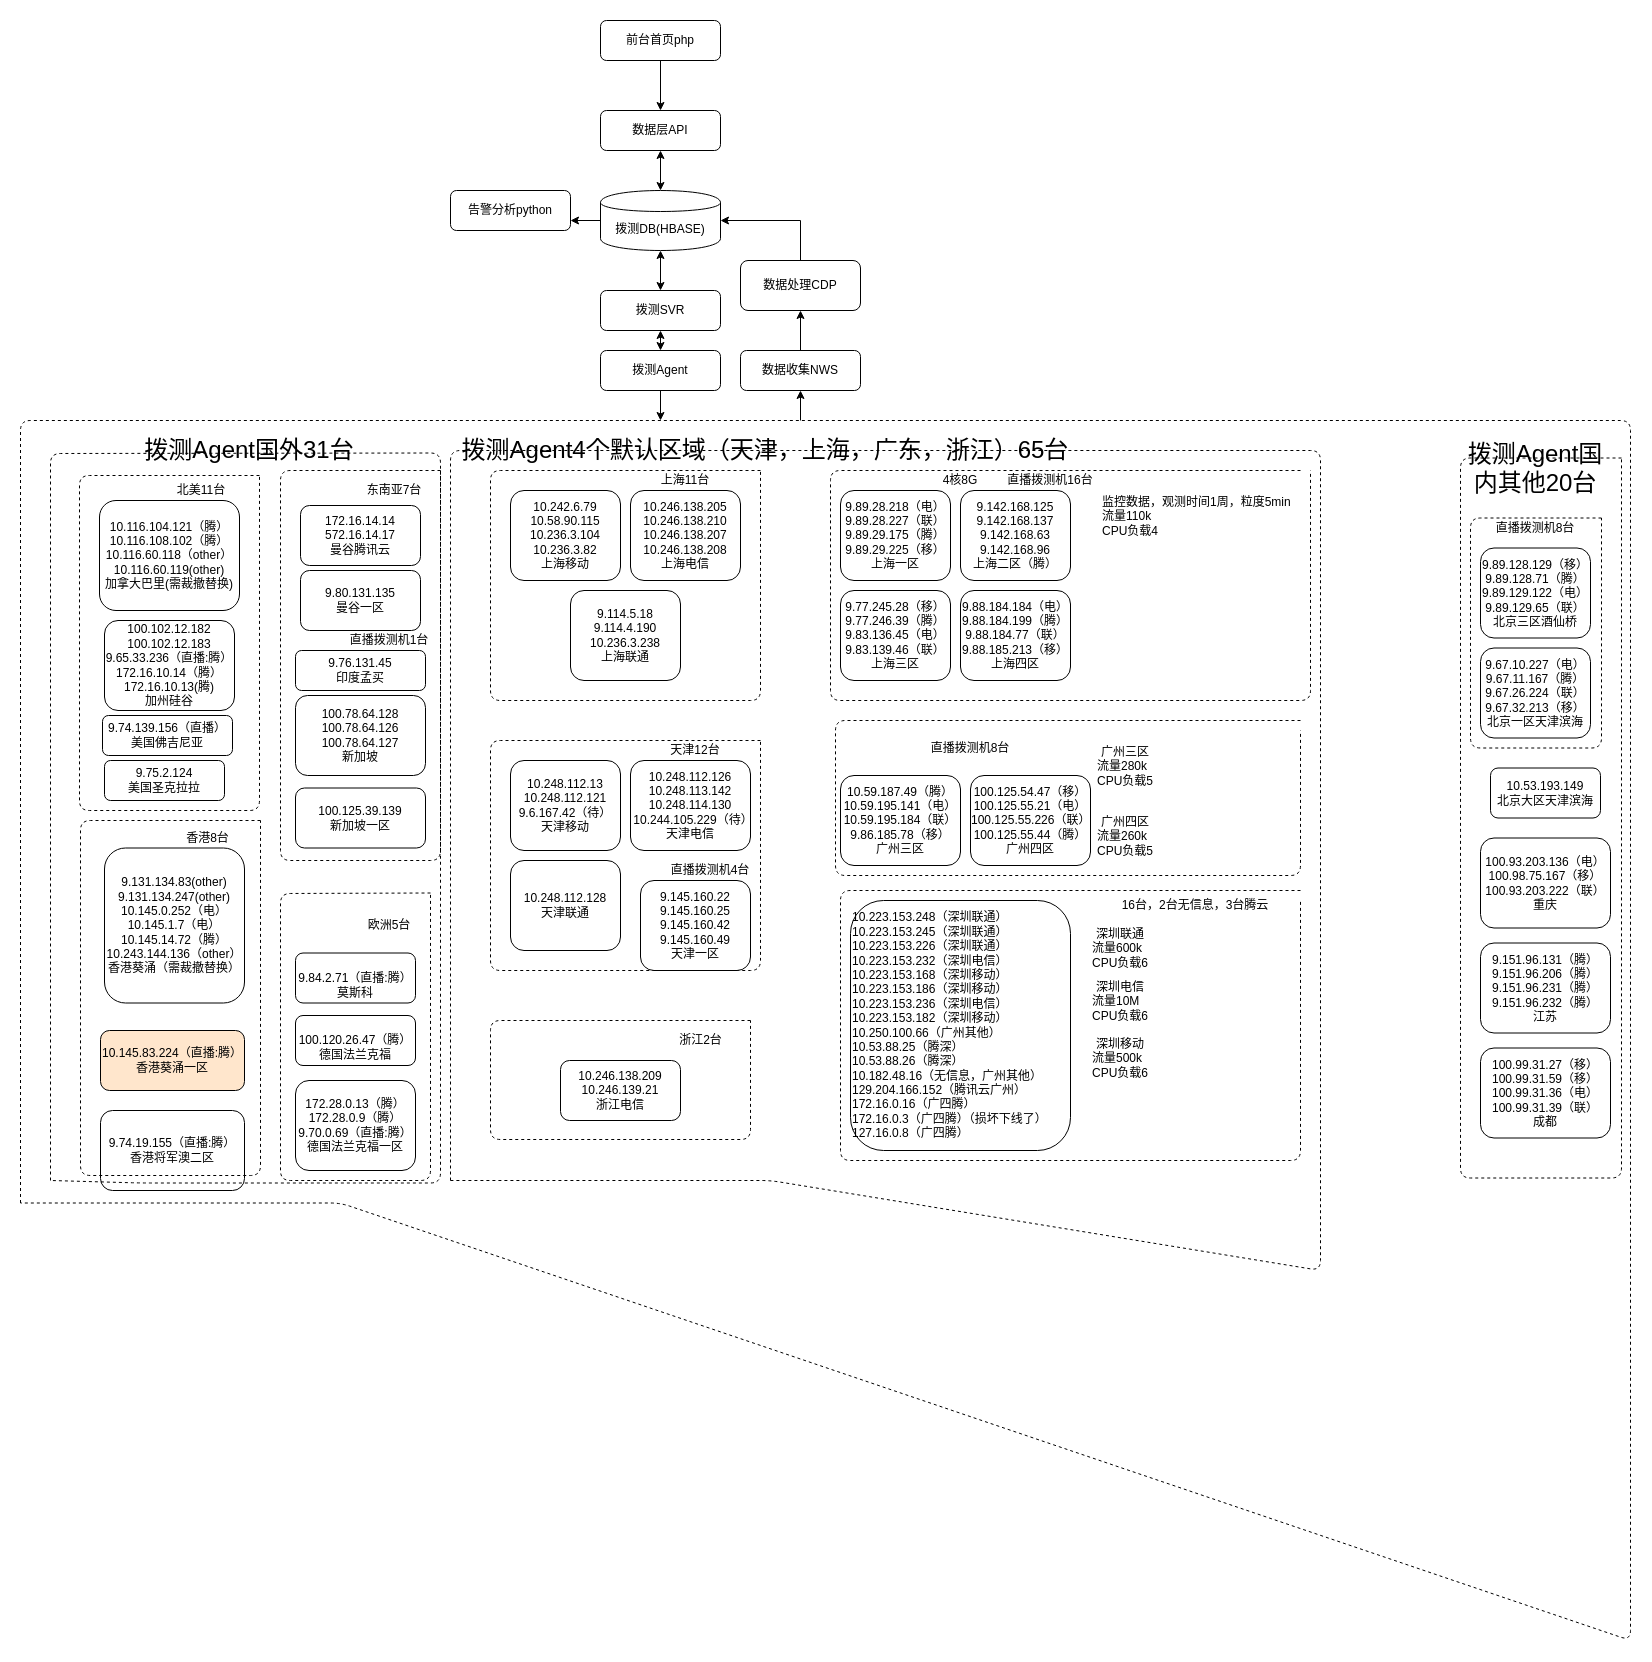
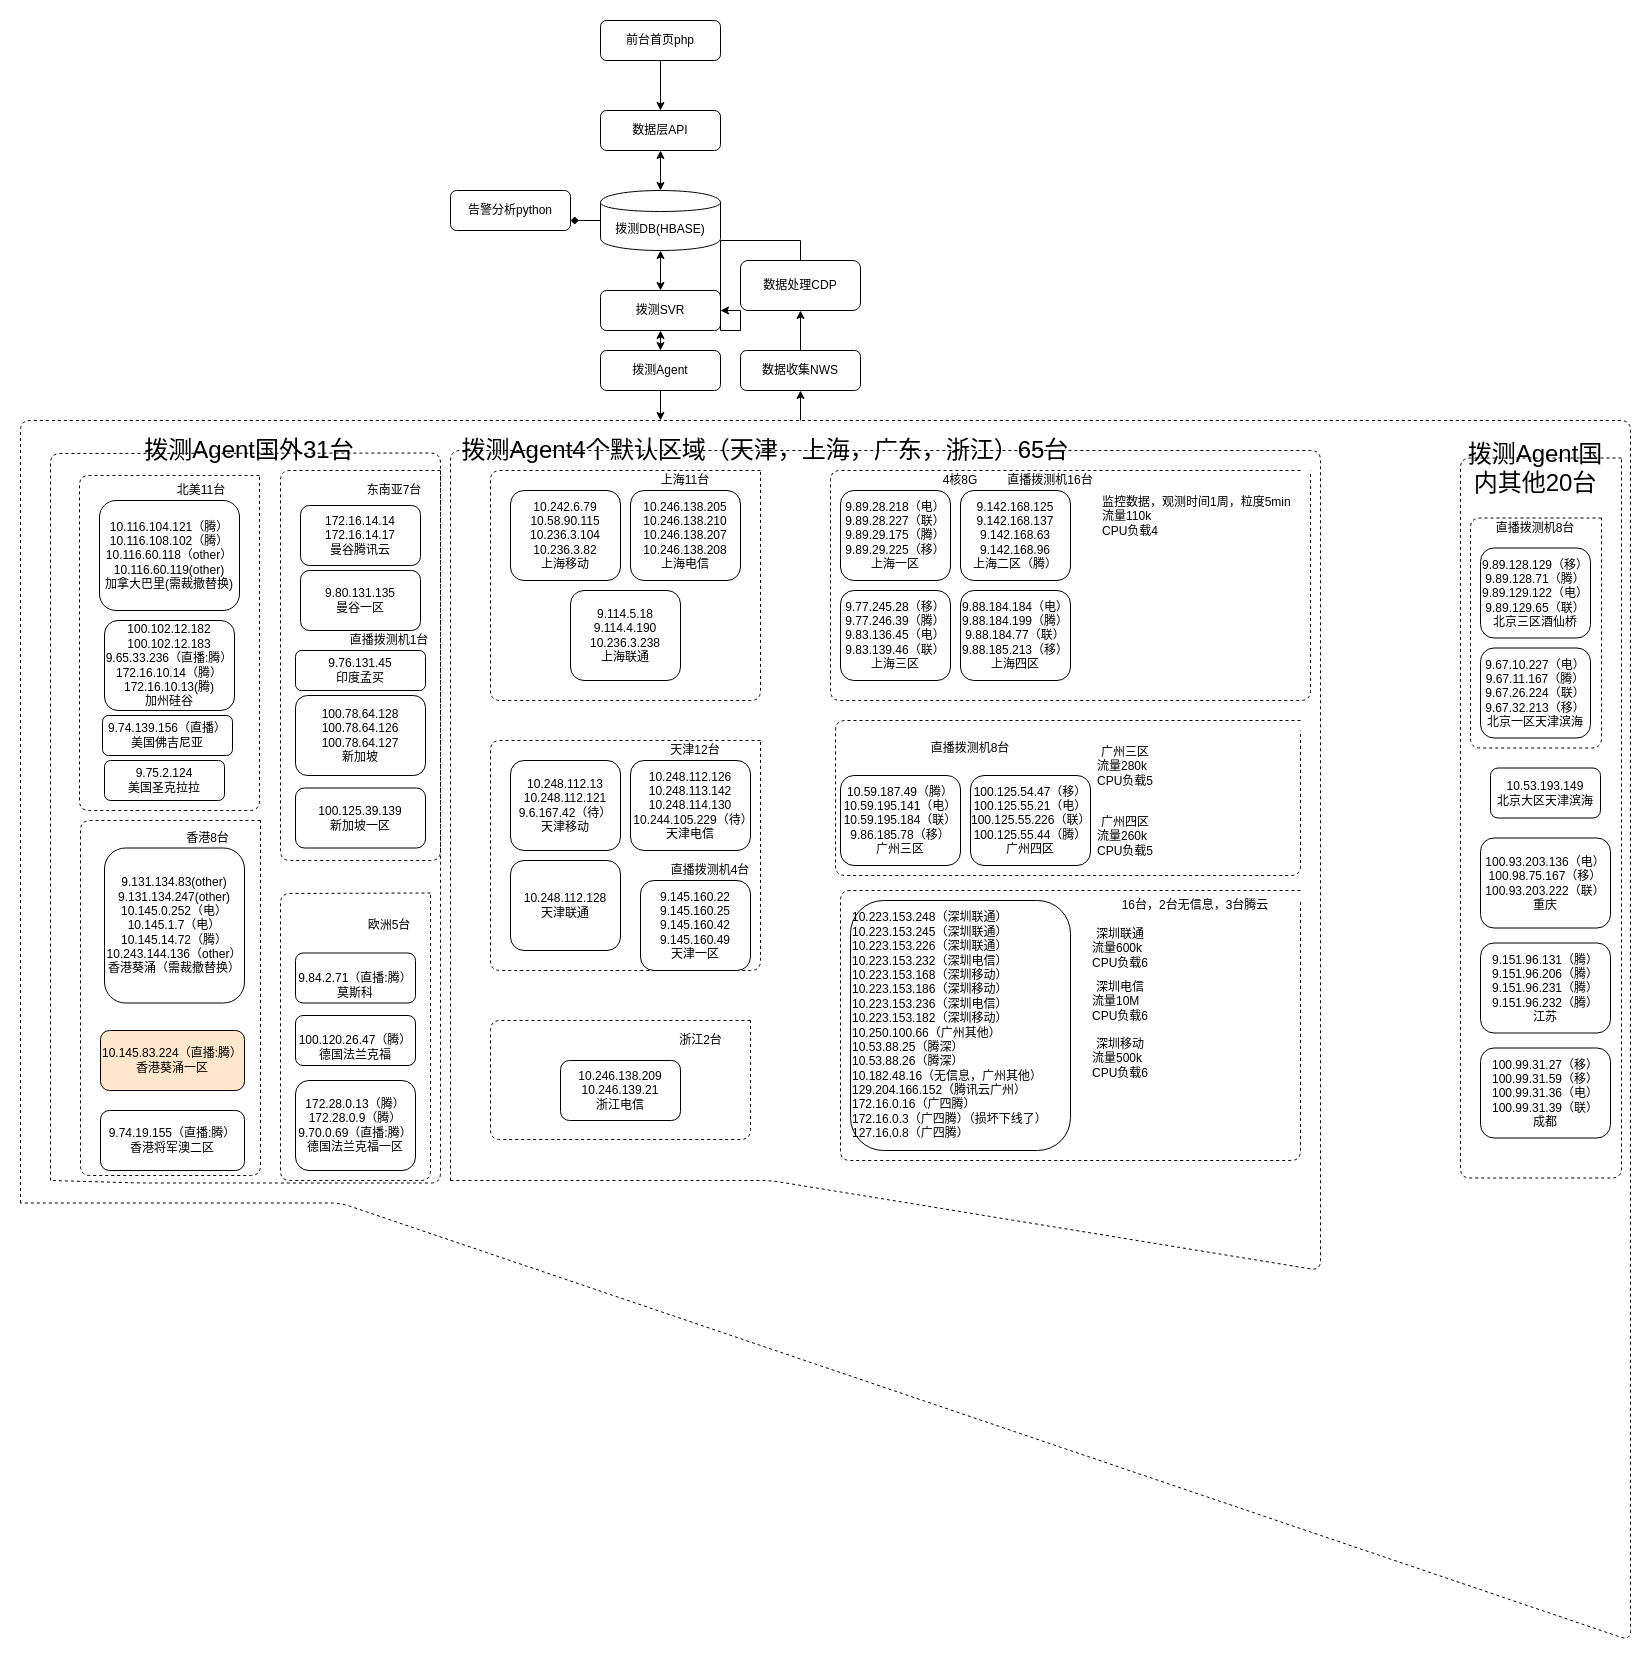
edge "拨测DB(HBASE)" -> "告警分析python": arrowhead classic -> diamond
edge "数据处理CDP" -> "拨测DB(HBASE)": now "数据处理CDP" -> "拨测SVR"
node "172.16.14.14 572.16.14.17 曼谷腾讯云": label "172.16.14.14 572.16.14.17 曼谷腾讯云" -> "172.16.14.14 172.16.14.17 曼谷腾讯云"
node "9.74.19.155（直播:腾） 香港将军澳二区": size 144x80 -> 144x60
